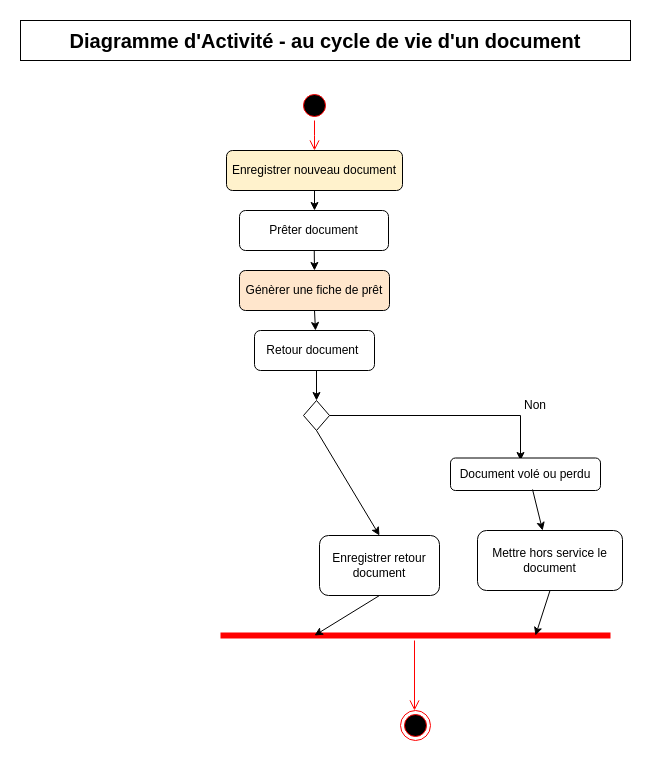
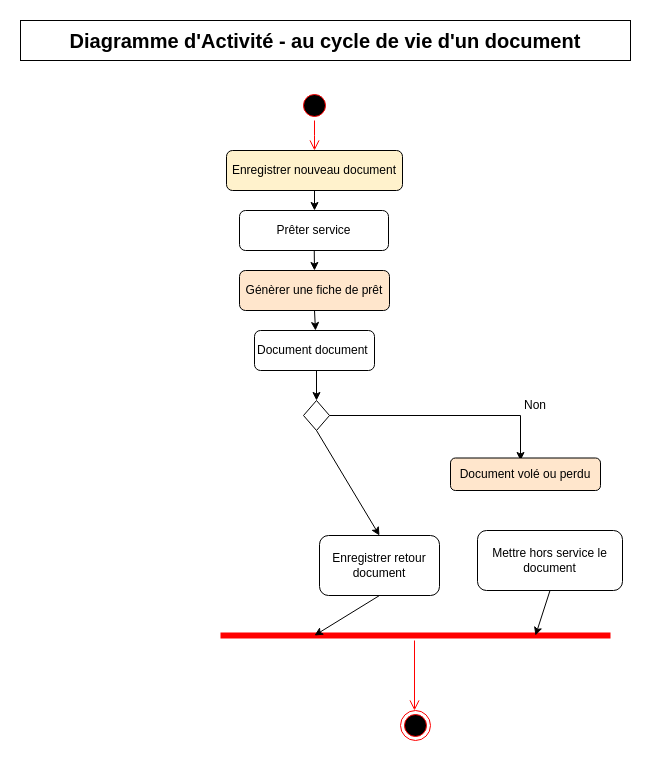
node "Prêter document": label "Prêter document" -> "Prêter service"
node "Retour document": label "Retour document" -> "Document document"
node "Document volé ou perdu": fillcolor #ffffff -> #ffe6cc
edge "Document volé ou perdu" -> "Mettre hors service le document": removed
